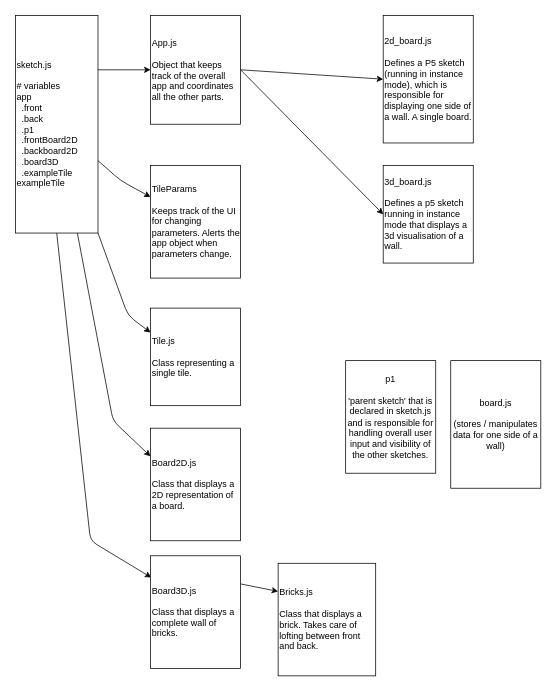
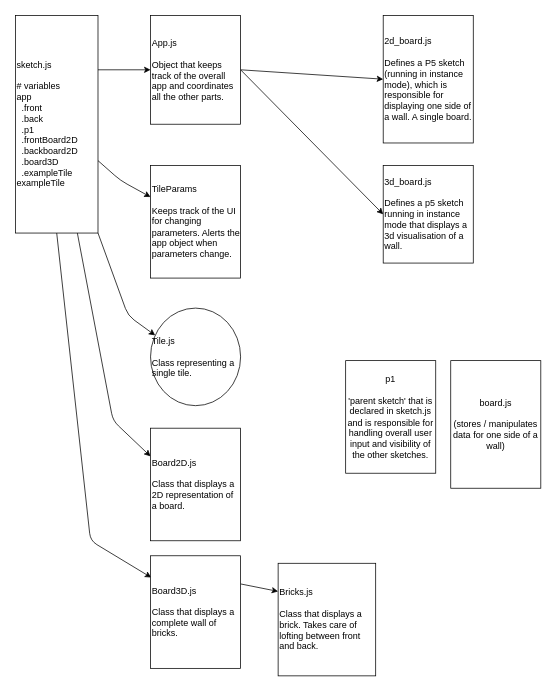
node "Tile.js Class representing a single tile.": shape rectangle -> ellipse
